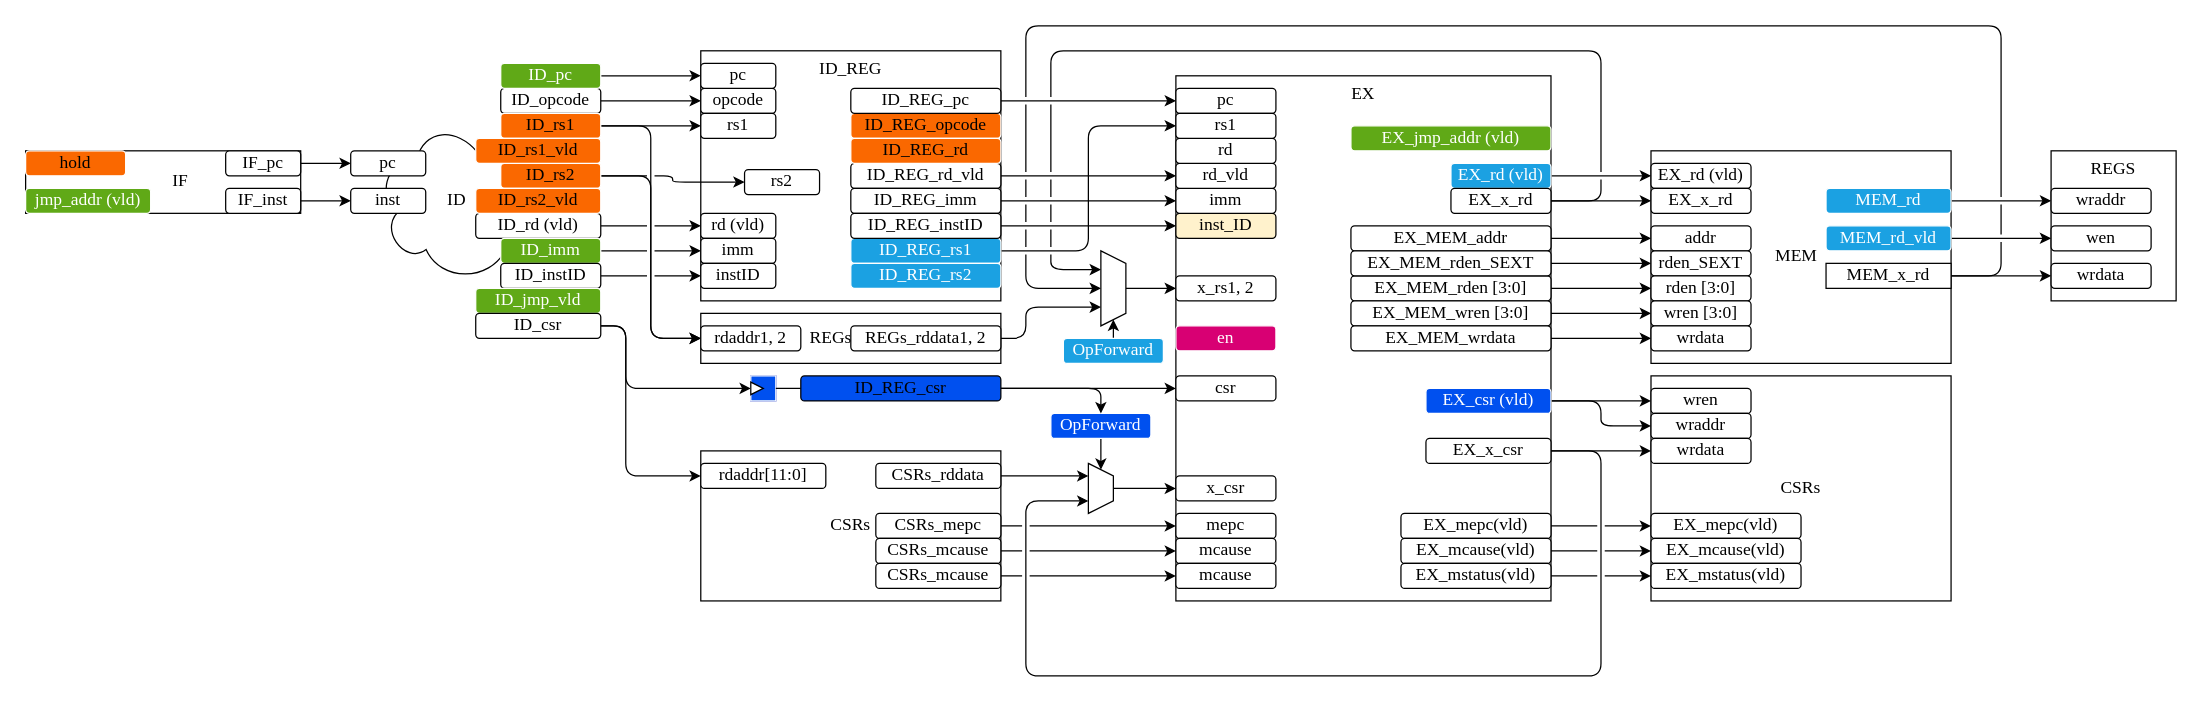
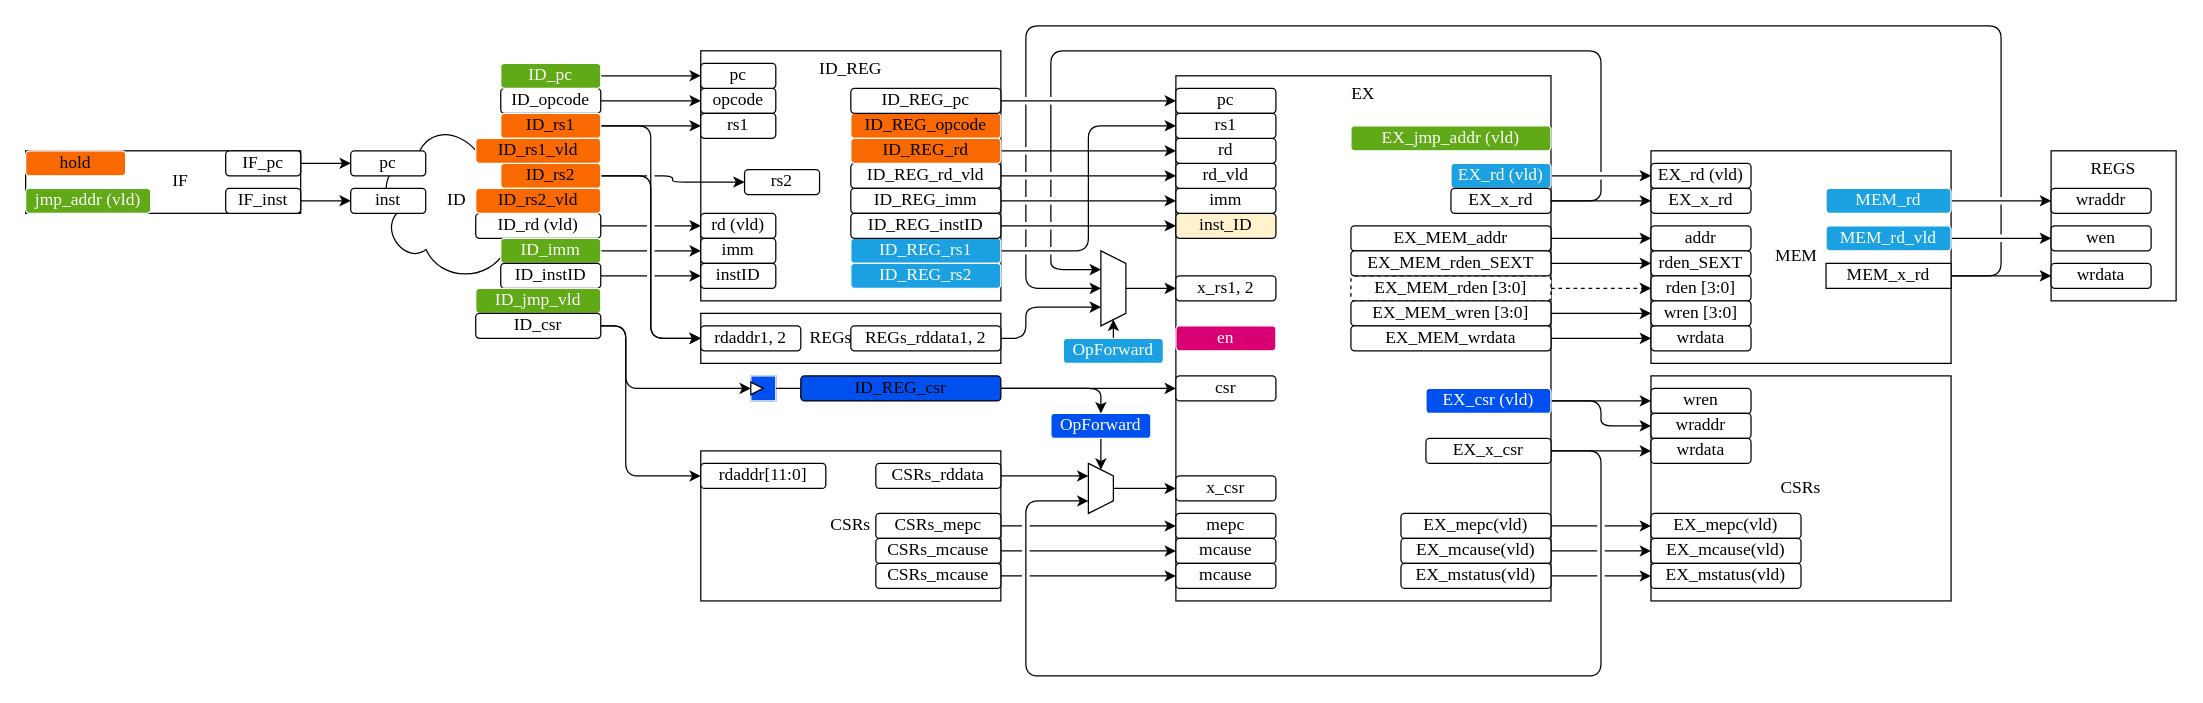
edge "ID_REG_rd" -> "rd": added
node "EX_MEM_rden [3:0]": style solid -> dashed
edge "EX_MEM_rden [3:0]" -> "rden [3:0]": style solid -> dashed
